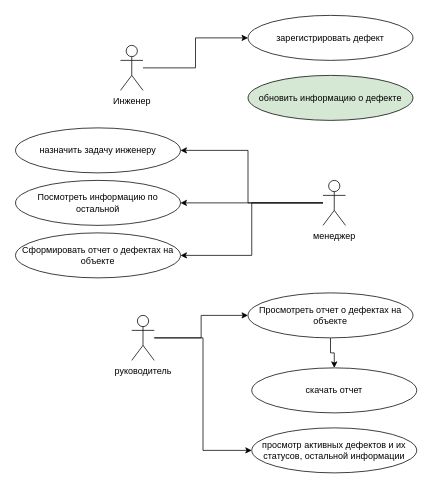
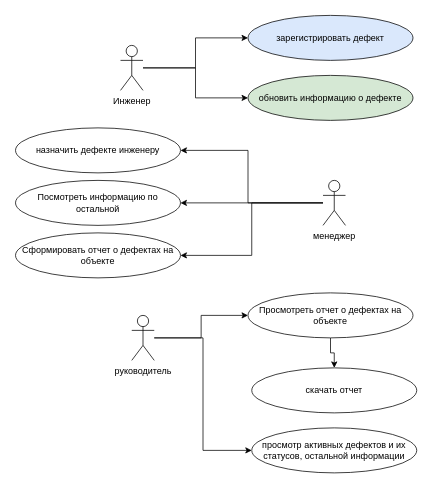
node "зарегистрировать дефект": fillcolor #ffffff -> #dae8fc
edge "Инженер" -> "обновить информацию о дефекте": added
node "назначить задачу инженеру": label "назначить задачу инженеру" -> "назначить дефекте инженеру"
